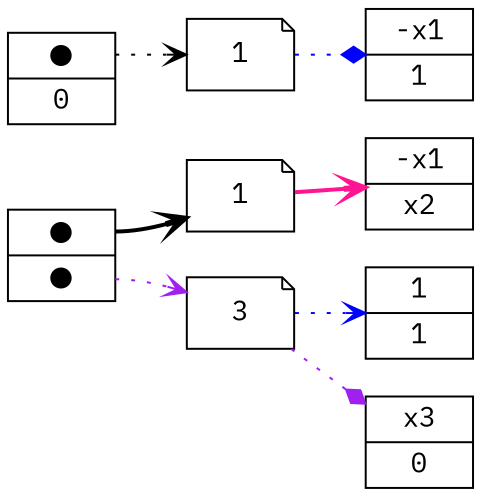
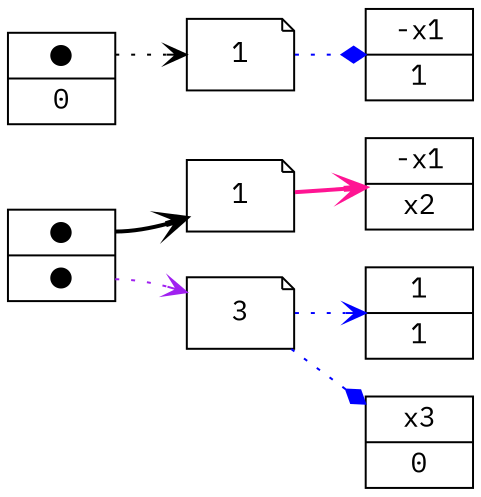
edge "3" -> "x3": color purple -> blue
